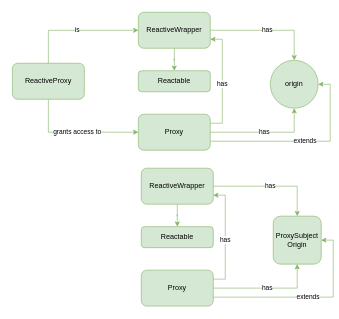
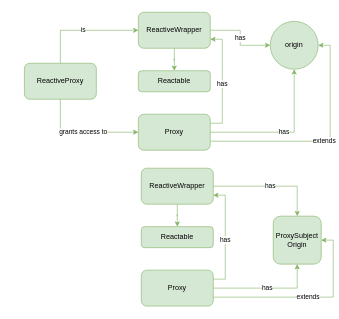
node "ReactiveProxy": moved (48, 81) -> (60, 81)
node "origin": moved (294, 84) -> (294, 45)
